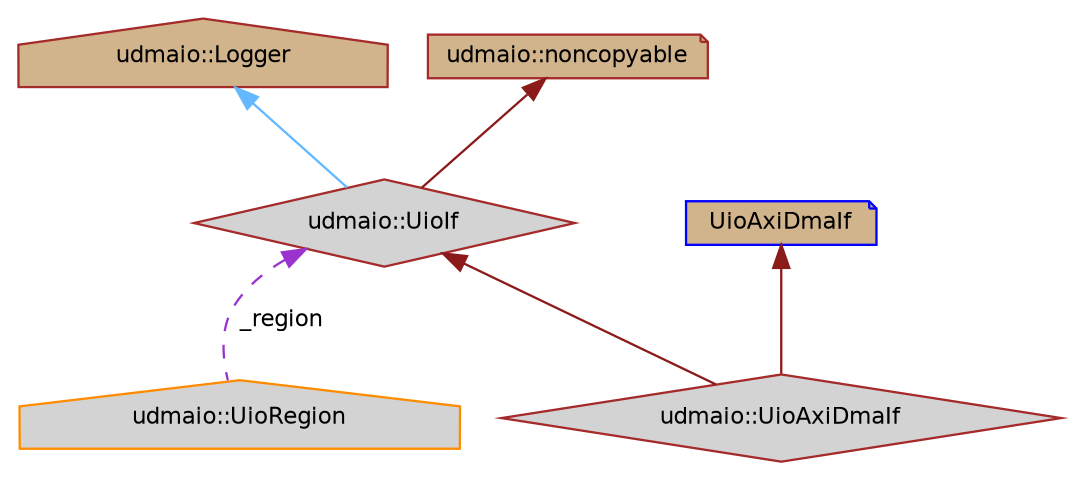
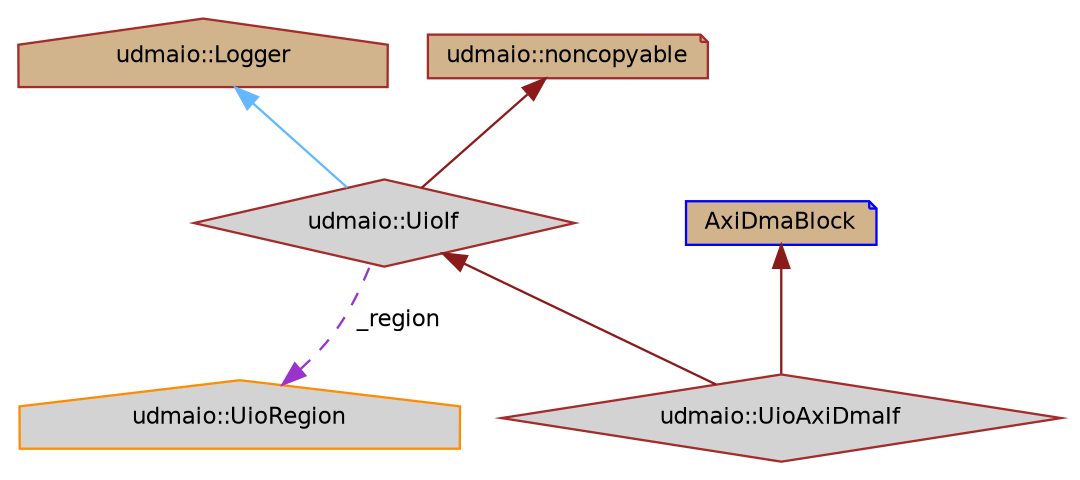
node "UioAxiDmaIf": label "UioAxiDmaIf" -> "AxiDmaBlock"
edge "udmaio::UioRegion" -> "udmaio::UioIf": reversed
